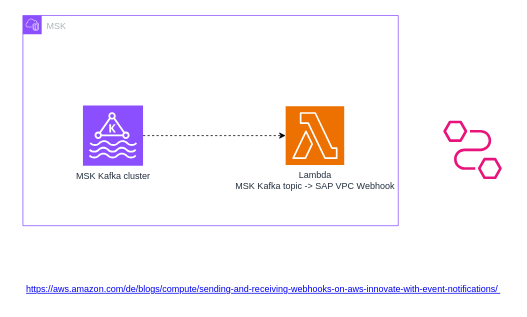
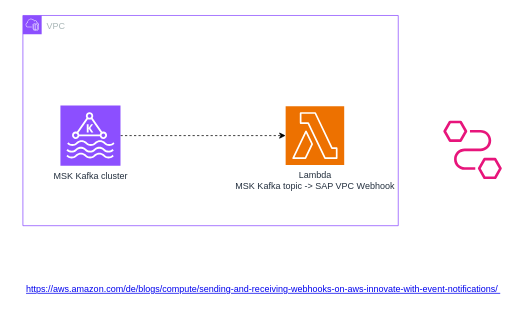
node "MSK": label "MSK" -> "VPC"
node "MSK Kafka cluster": moved (113, 135) -> (90, 135)
